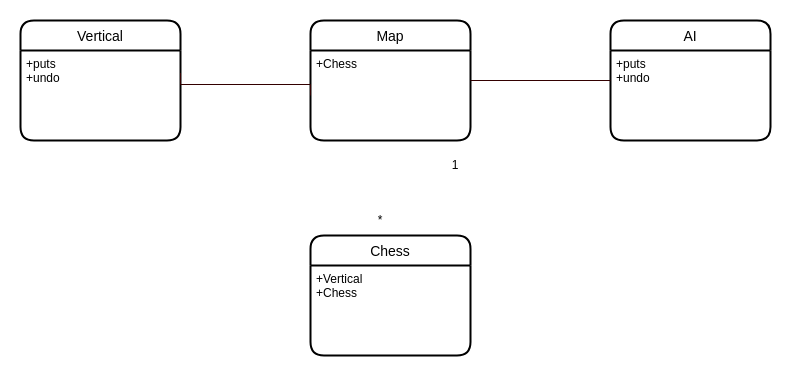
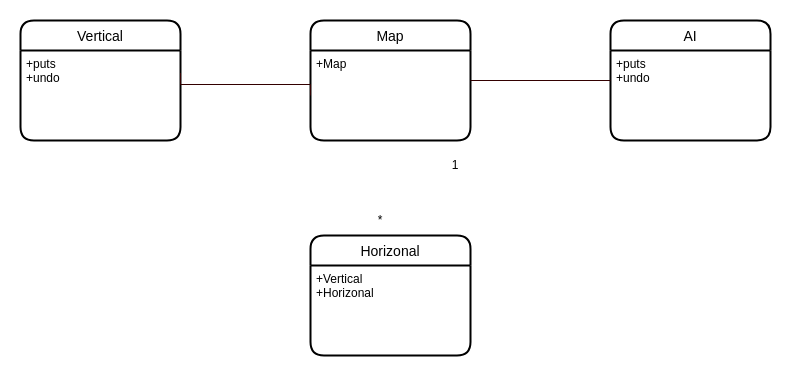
node "+Chess": label "+Chess" -> "+Map"
node "Chess": label "Chess" -> "Horizonal"
node "+Vertical +Chess": label "+Vertical +Chess" -> "+Vertical +Horizonal"
